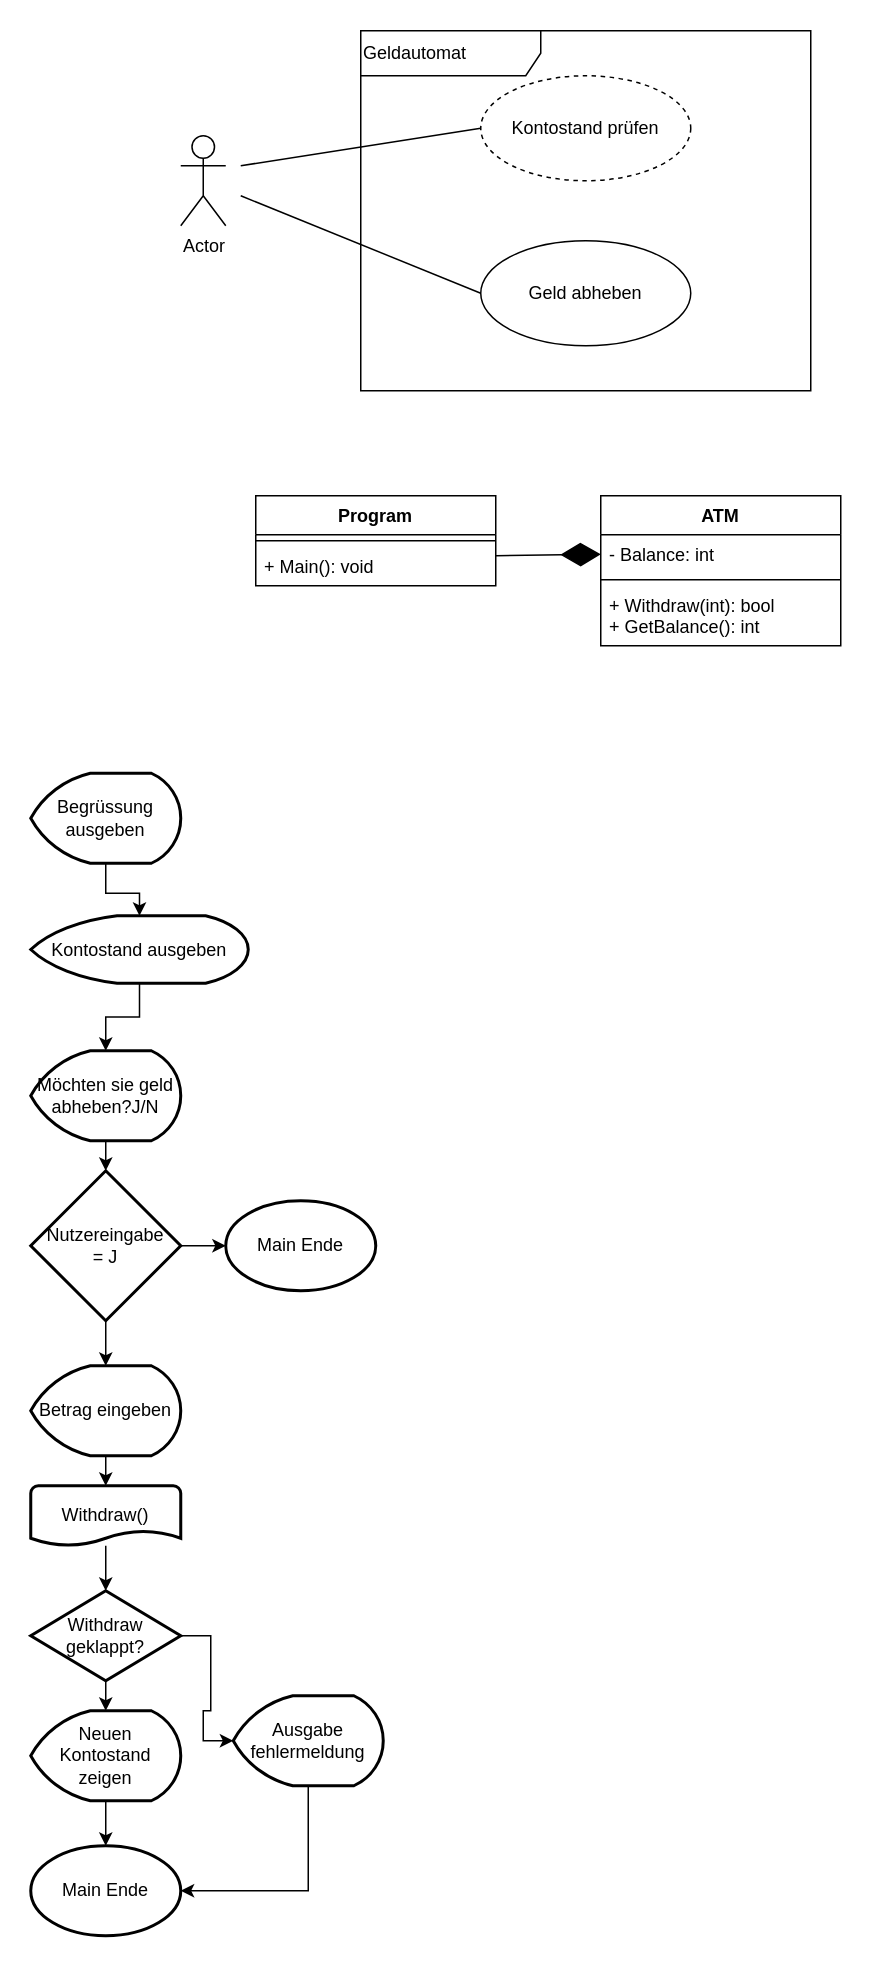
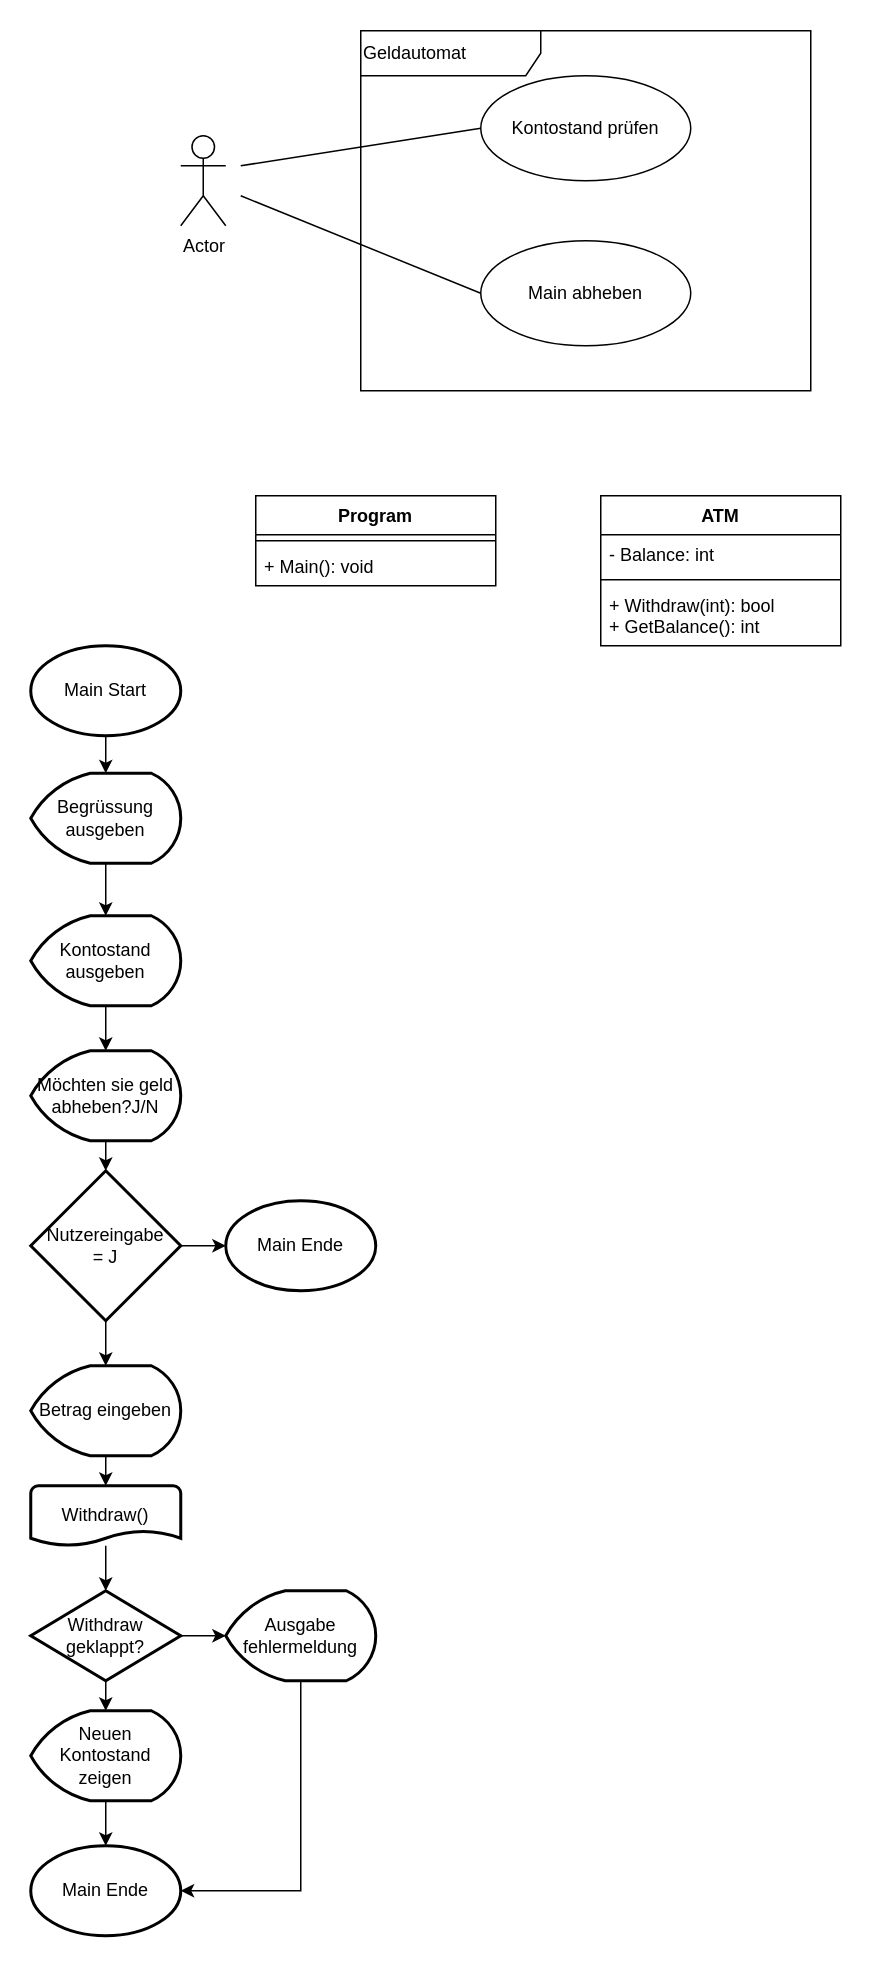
node "Kontostand prüfen": style dashed -> solid
node "Geld abheben": label "Geld abheben" -> "Main abheben"
edge "+ Main(): void" -> "- Balance: int": removed
node "Main Start": added
edge "Main Start" -> "Begrüssung ausgeben": added
node "Kontostand ausgeben": size 218x68 -> 150x90
node "Ausgabe fehlermeldung": moved (308, 1741) -> (301, 1636)
